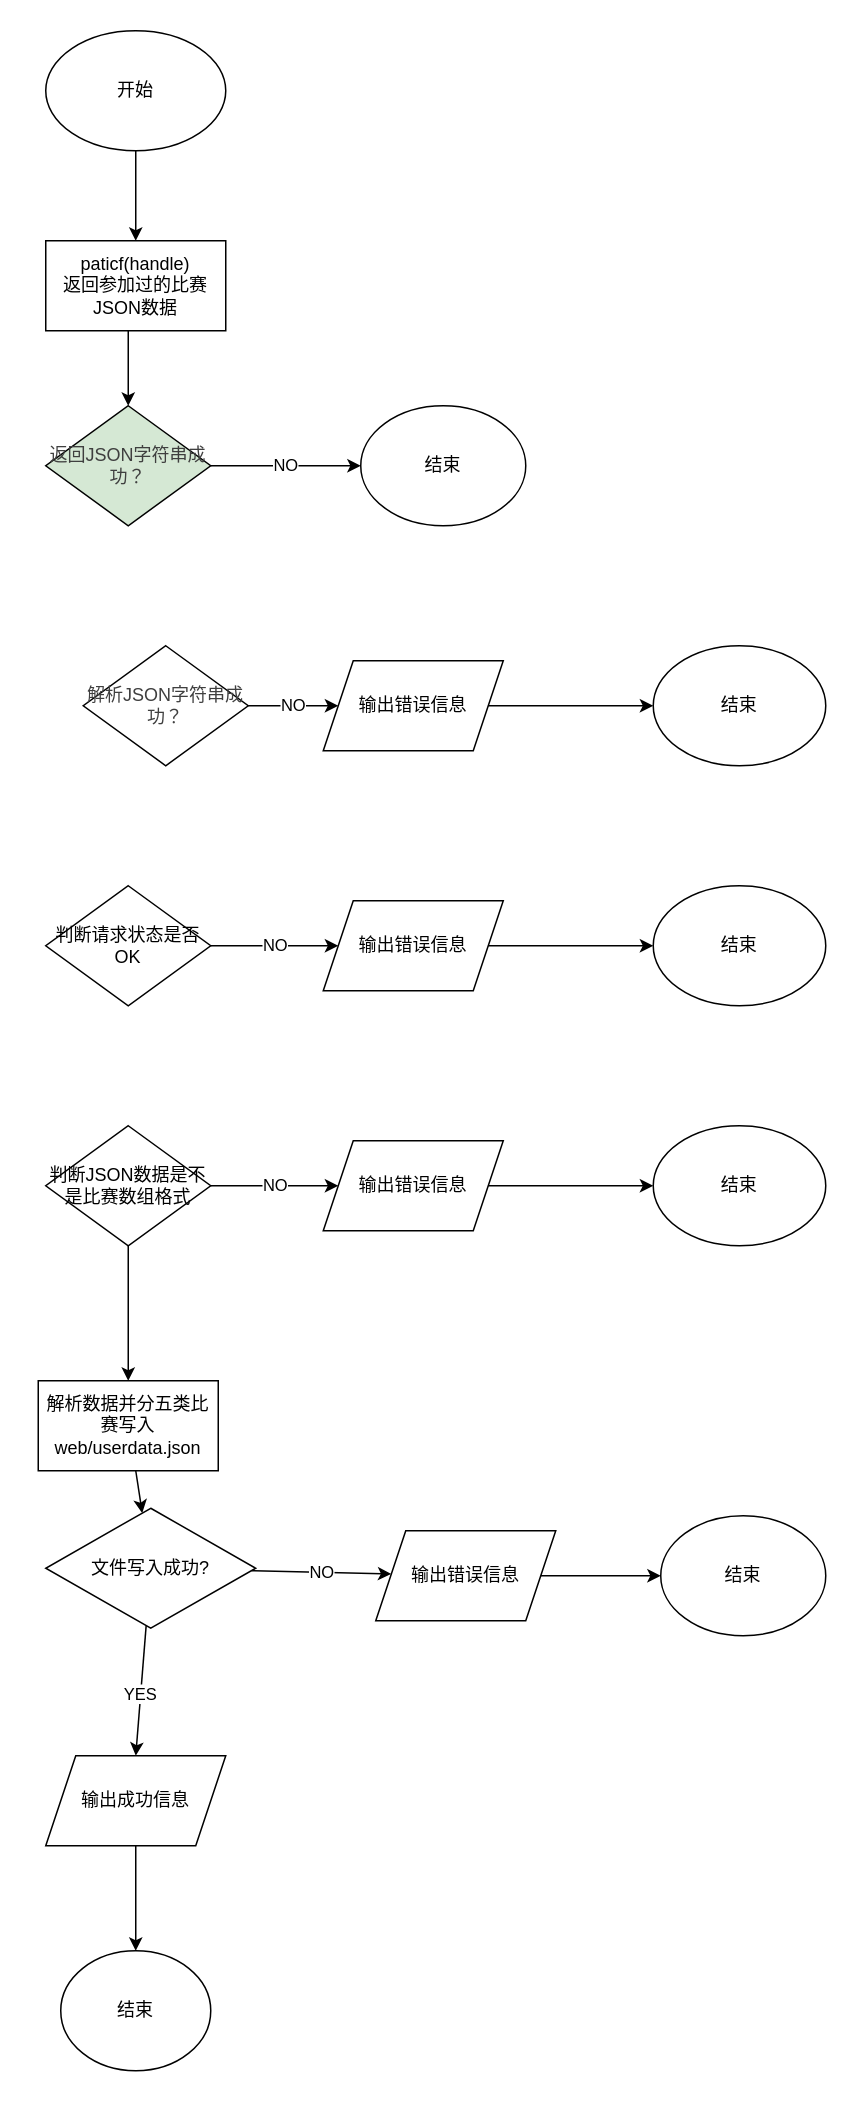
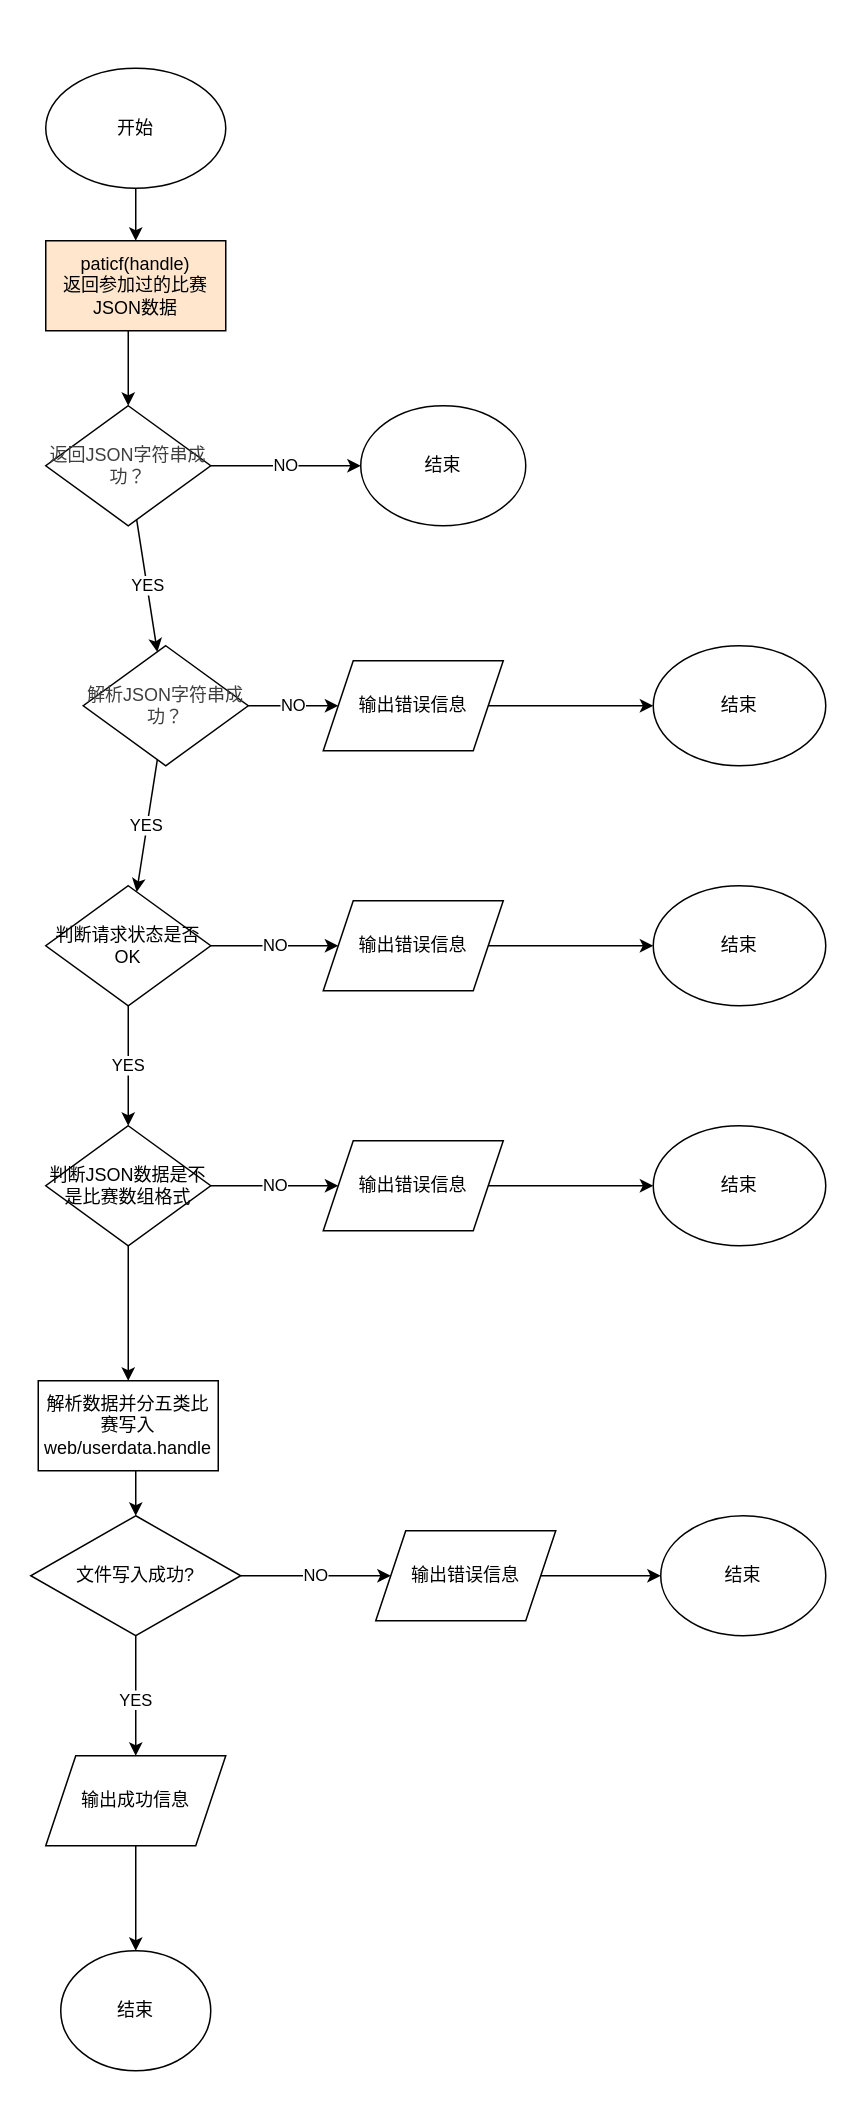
node "开始": moved (136, 91) -> (136, 128)
node "paticf(handle) 返回参加过的比赛JSON数据": fillcolor #ffffff -> #ffe6cc
node "返回JSON字符串成功？": fillcolor #d5e8d4 -> #ffffff
edge "返回JSON字符串成功？" -> "解析JSON字符串成功？": added, label "YES"
edge "解析JSON字符串成功？" -> "判断请求状态是否OK": added, label "YES"
edge "判断请求状态是否OK" -> "判断JSON数据是不是比赛数组格式": added, label "YES"
node "解析数据并分五类比赛写入web/userdata.json": label "解析数据并分五类比赛写入web/userdata.json" -> "解析数据并分五类比赛写入web/userdata.handle"
node "文件写入成功?": moved (151, 1568) -> (136, 1576)
